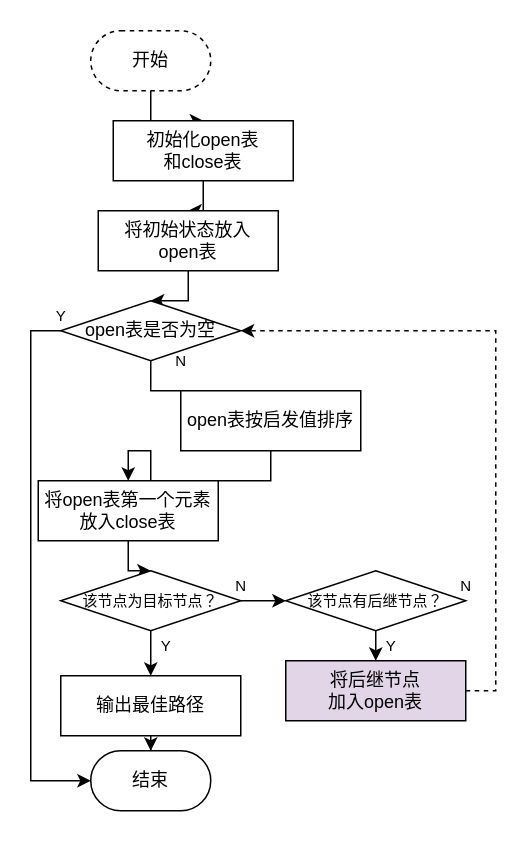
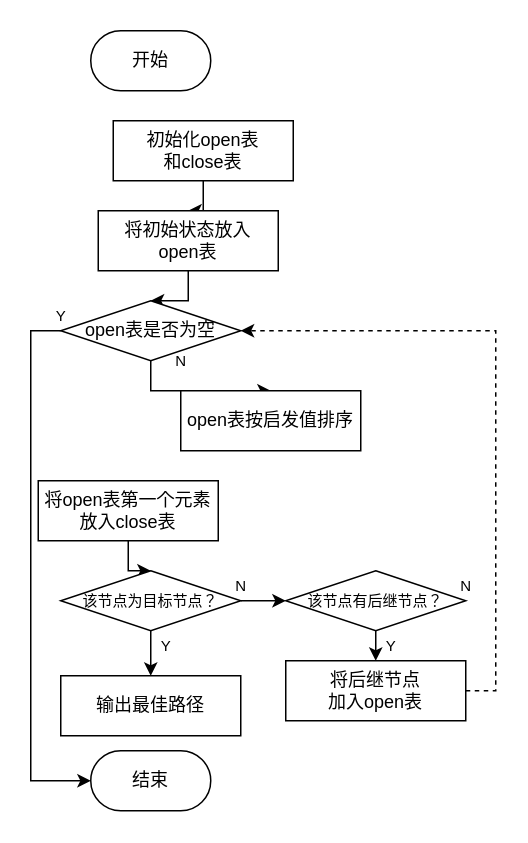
node "开始": style dashed -> solid
edge "开始" -> "初始化open表 和close表": removed
edge "open表是否为空" -- "open表按启发值排序": arrowhead none -> classic
edge "open表按启发值排序" -> "将open表第一个元素放入close表": removed
node "将后继节点 加入open表": fillcolor #e1d5e7 -> #ffffff
edge "输出最佳路径" -> "结束": removed
